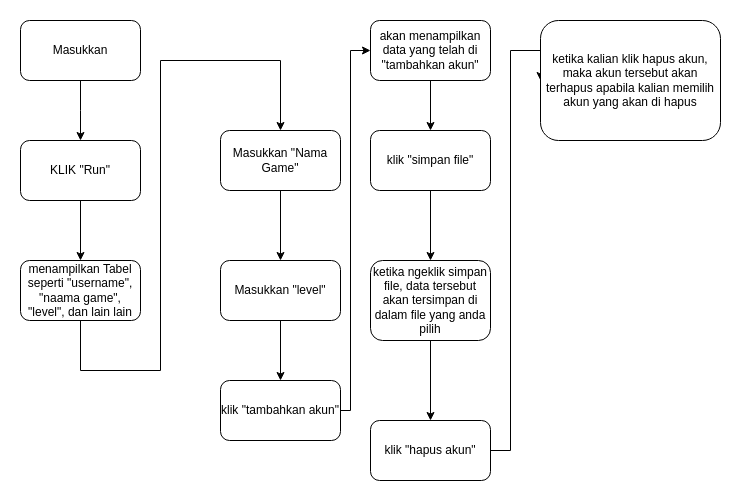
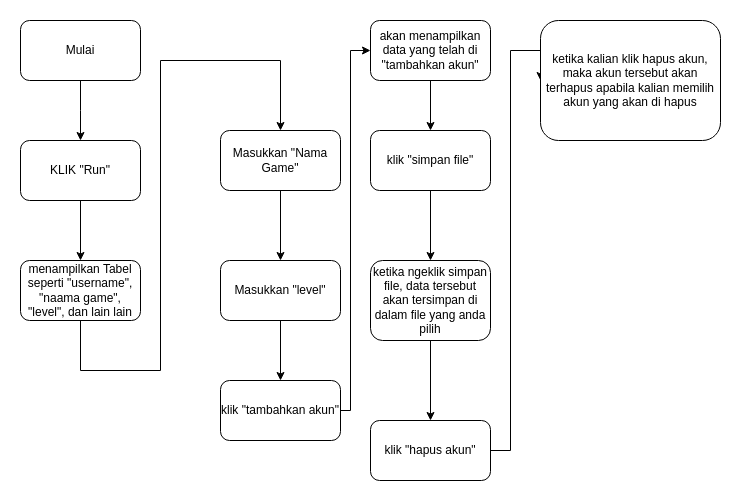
node "Masukkan": label "Masukkan" -> "Mulai"
